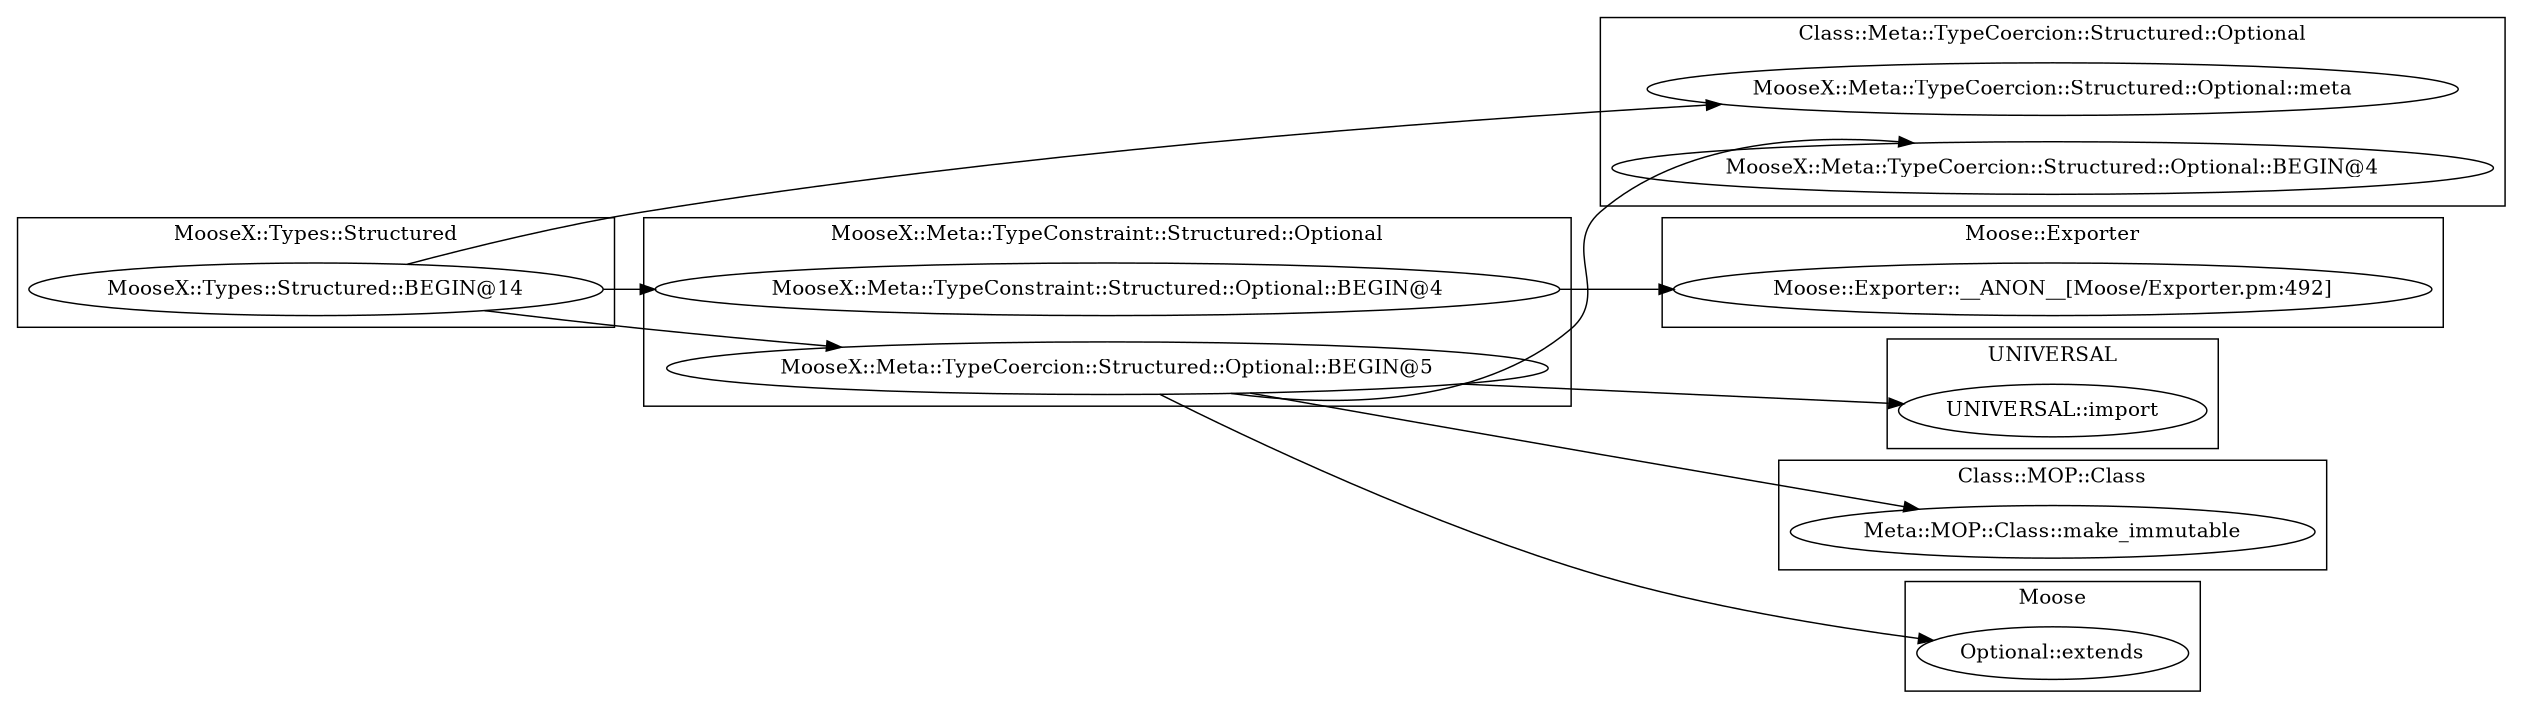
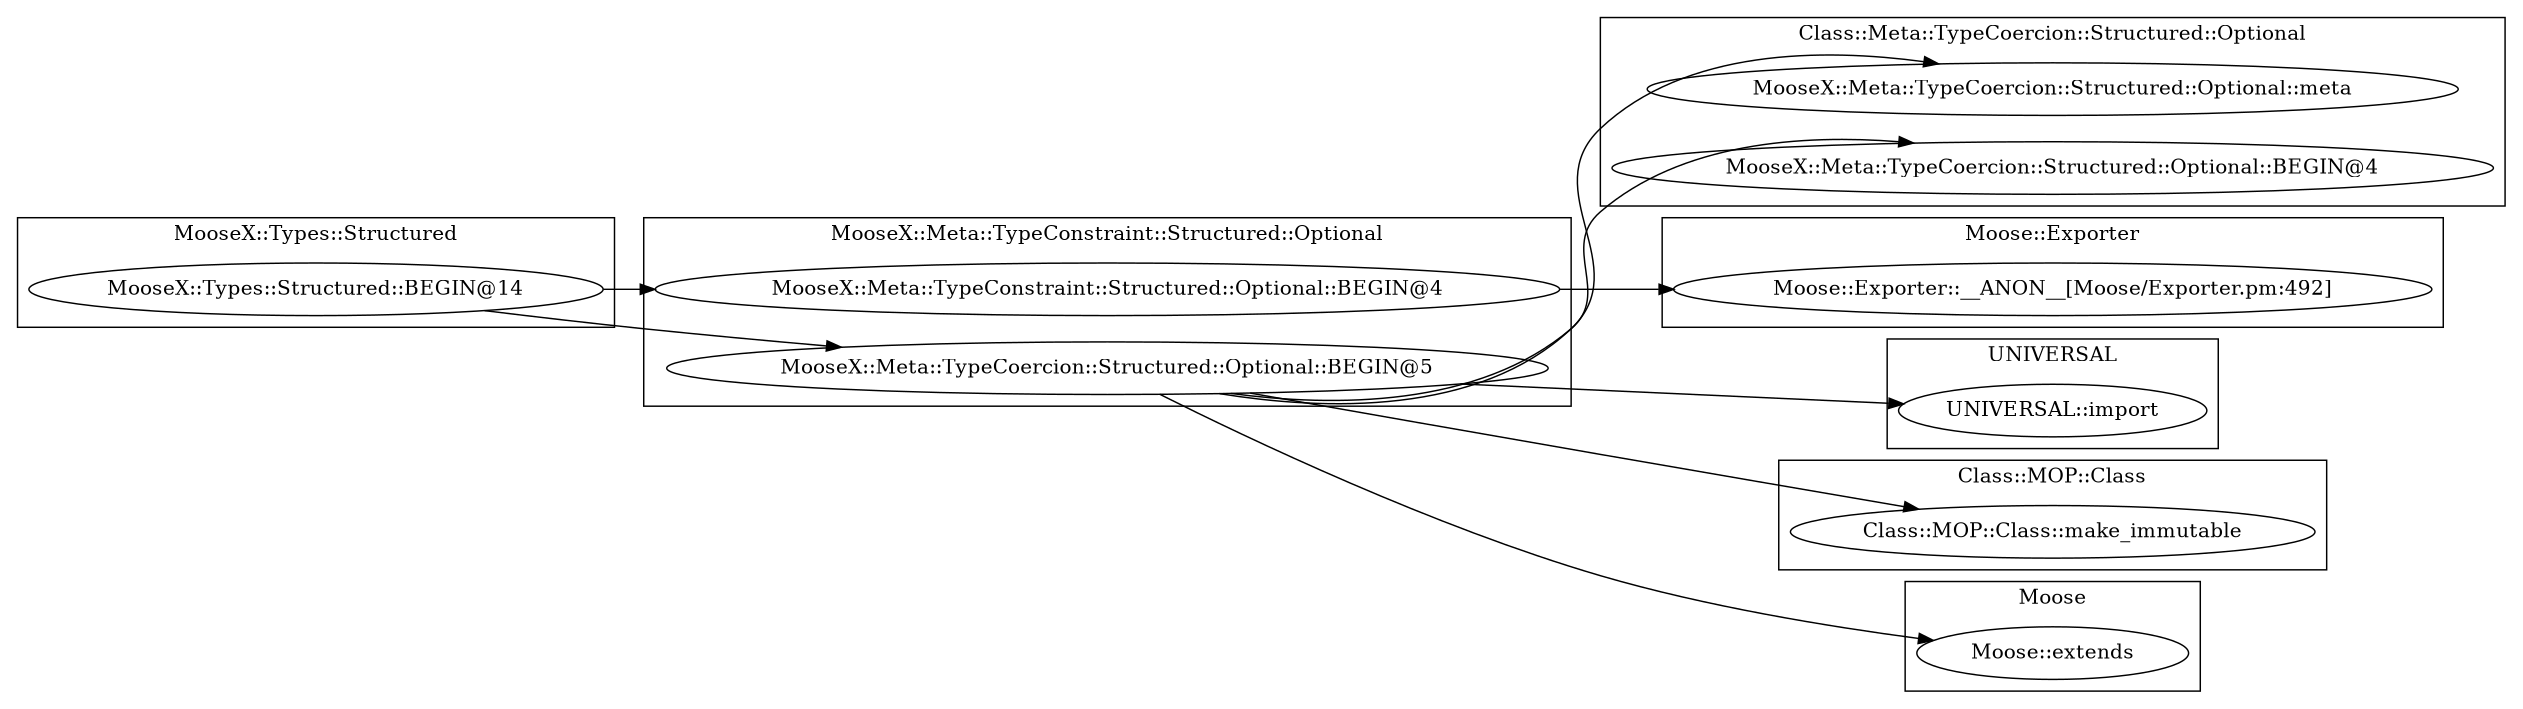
edge "MooseX::Types::Structured::BEGIN@14" -> "MooseX::Meta::TypeCoercion::Structured::Optional::meta": now "MooseX::Meta::TypeCoercion::Structured::Optional::BEGIN@5" -> "MooseX::Meta::TypeCoercion::Structured::Optional::meta"
node "Meta::MOP::Class::make_immutable": label "Meta::MOP::Class::make_immutable" -> "Class::MOP::Class::make_immutable"
node "Optional::extends": label "Optional::extends" -> "Moose::extends"
